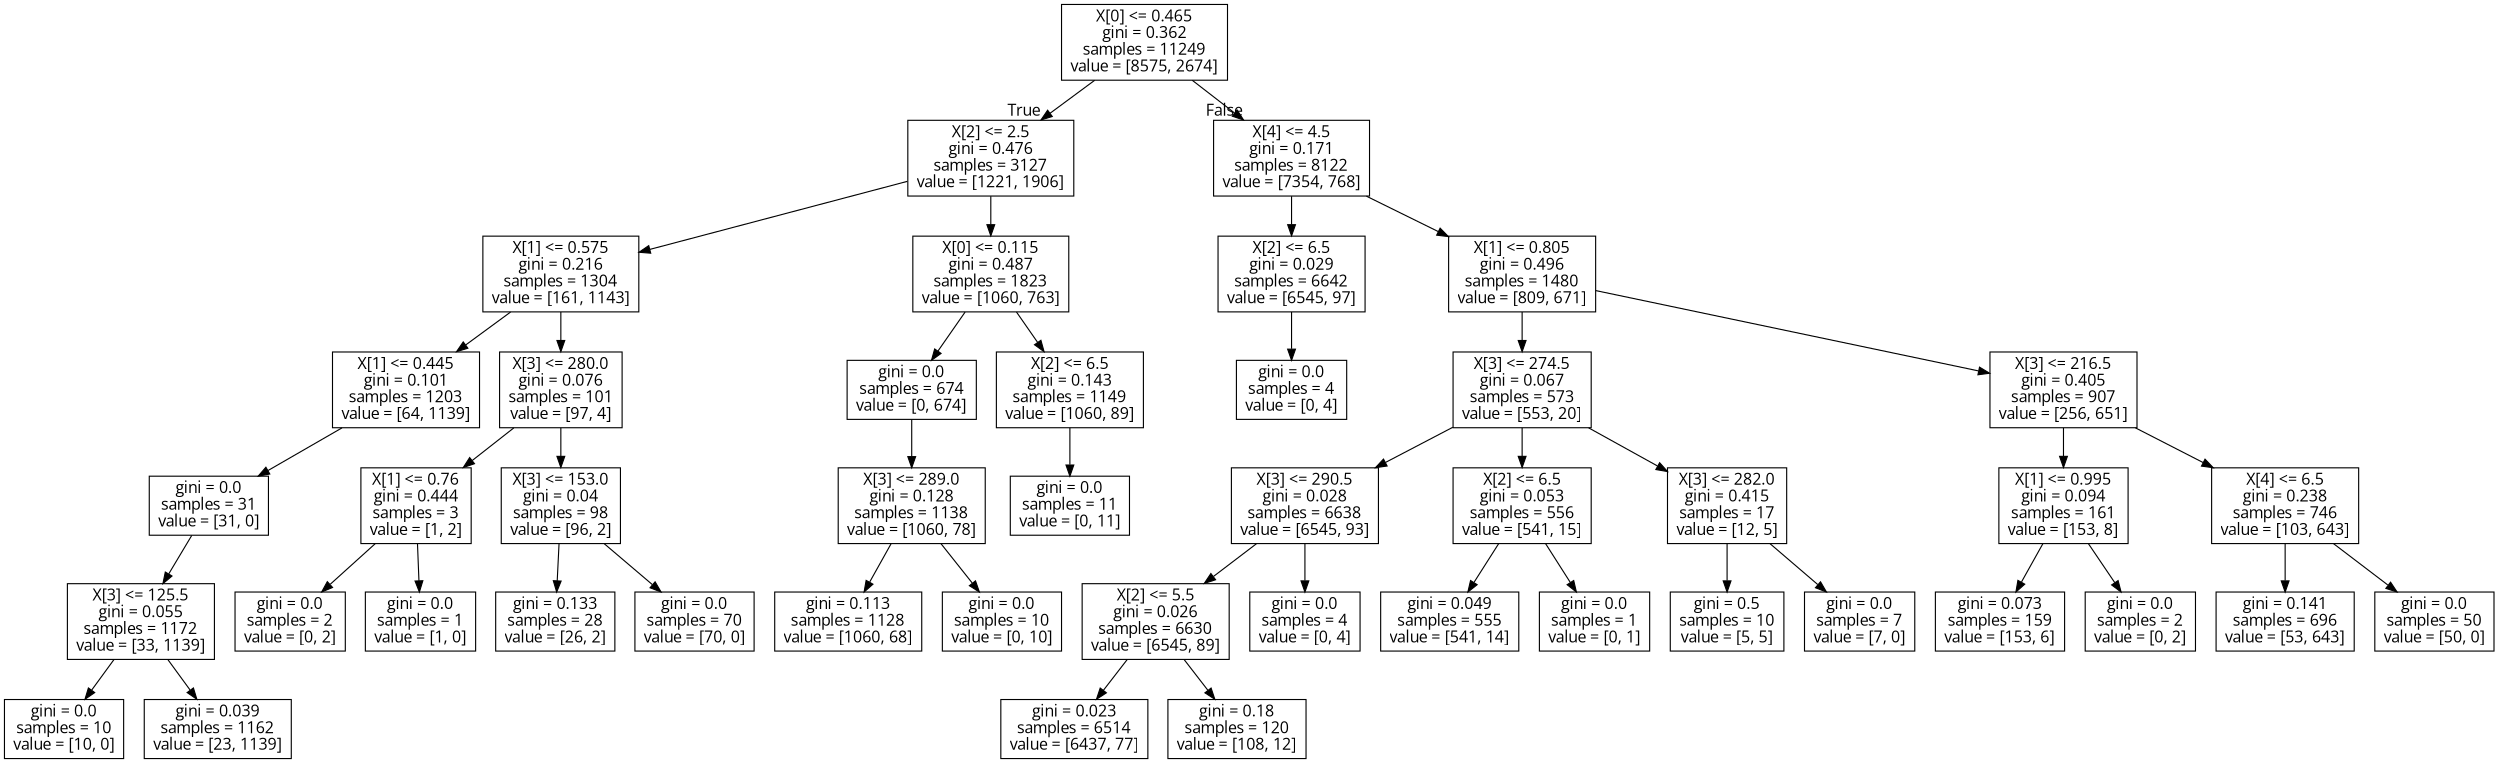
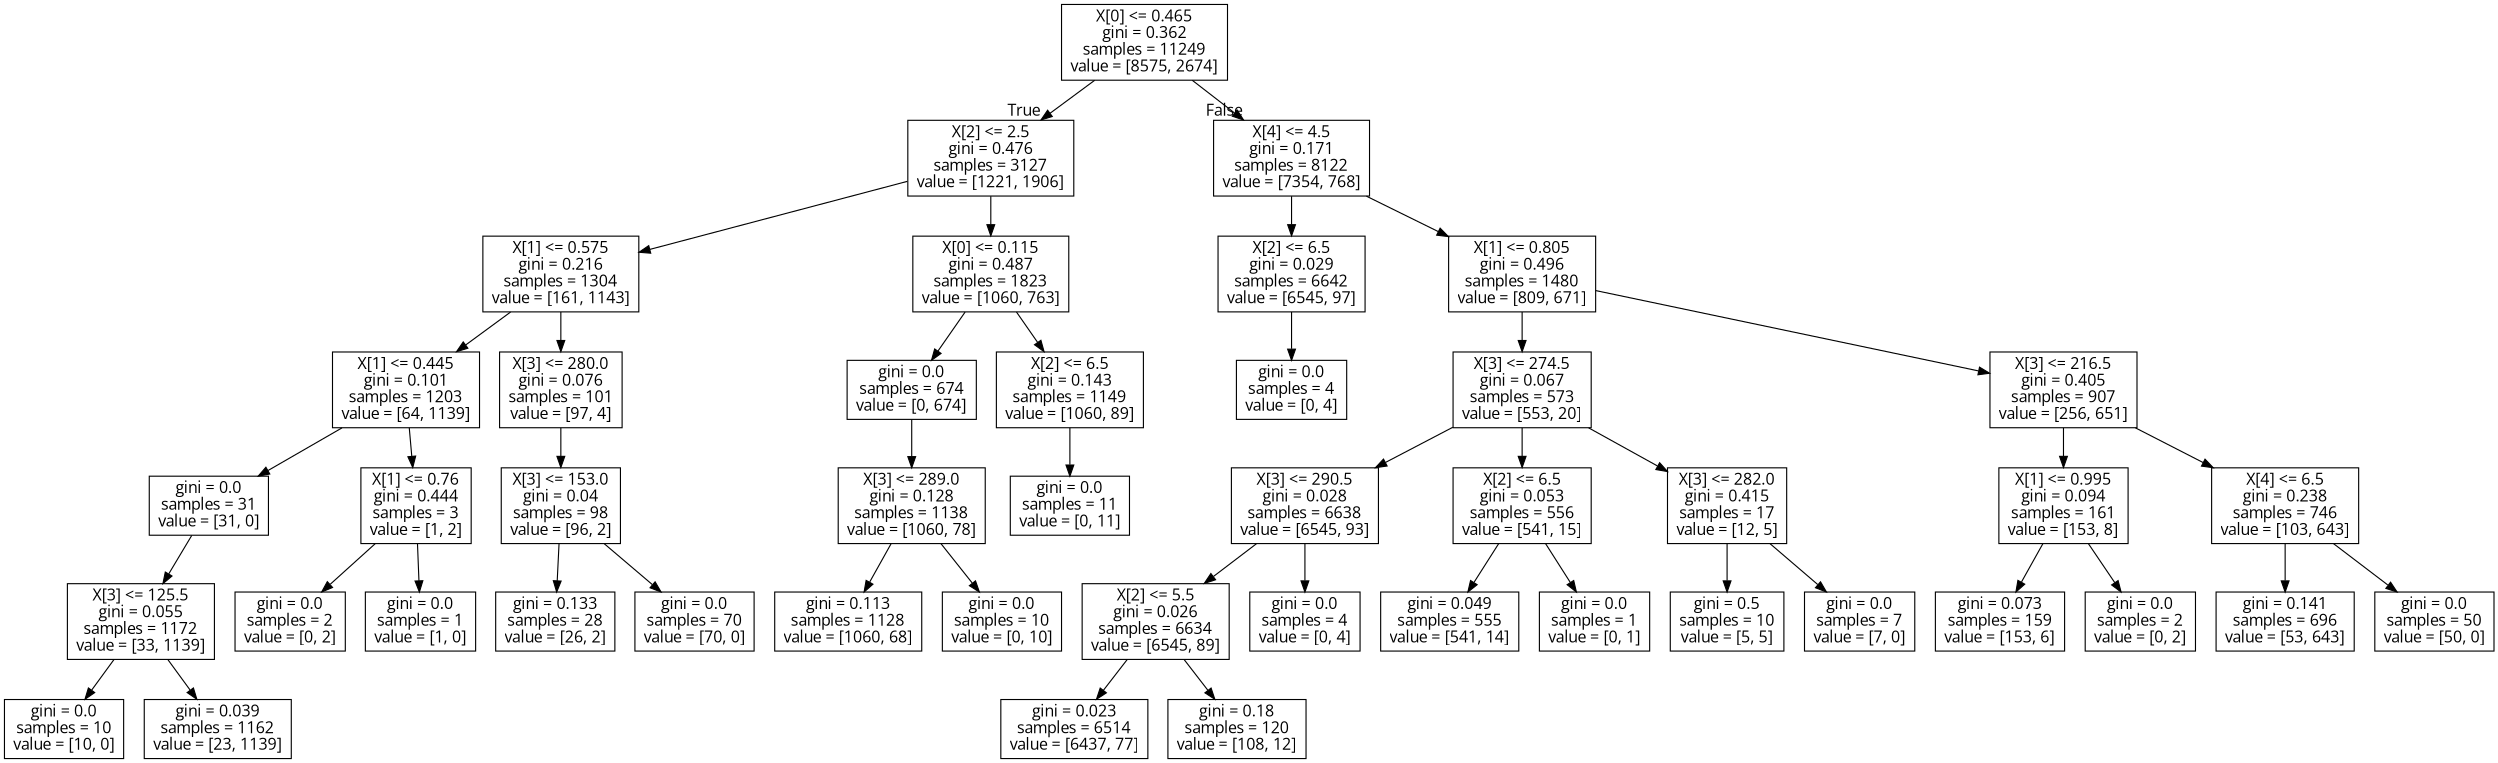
edge "X[3] <= 280.0 gini = 0.076 samples = 101 value = [97, 4]" -> "X[1] <= 0.76 gini = 0.444 samples = 3 value = [1, 2]": now "X[1] <= 0.445 gini = 0.101 samples = 1203 value = [64, 1139]" -> "X[1] <= 0.76 gini = 0.444 samples = 3 value = [1, 2]"
node "X[2] <= 5.5 gini = 0.026 samples = 6630 value = [6545, 89]": label "X[2] <= 5.5 gini = 0.026 samples = 6630 value = [6545, 89]" -> "X[2] <= 5.5 gini = 0.026 samples = 6634 value = [6545, 89]"
